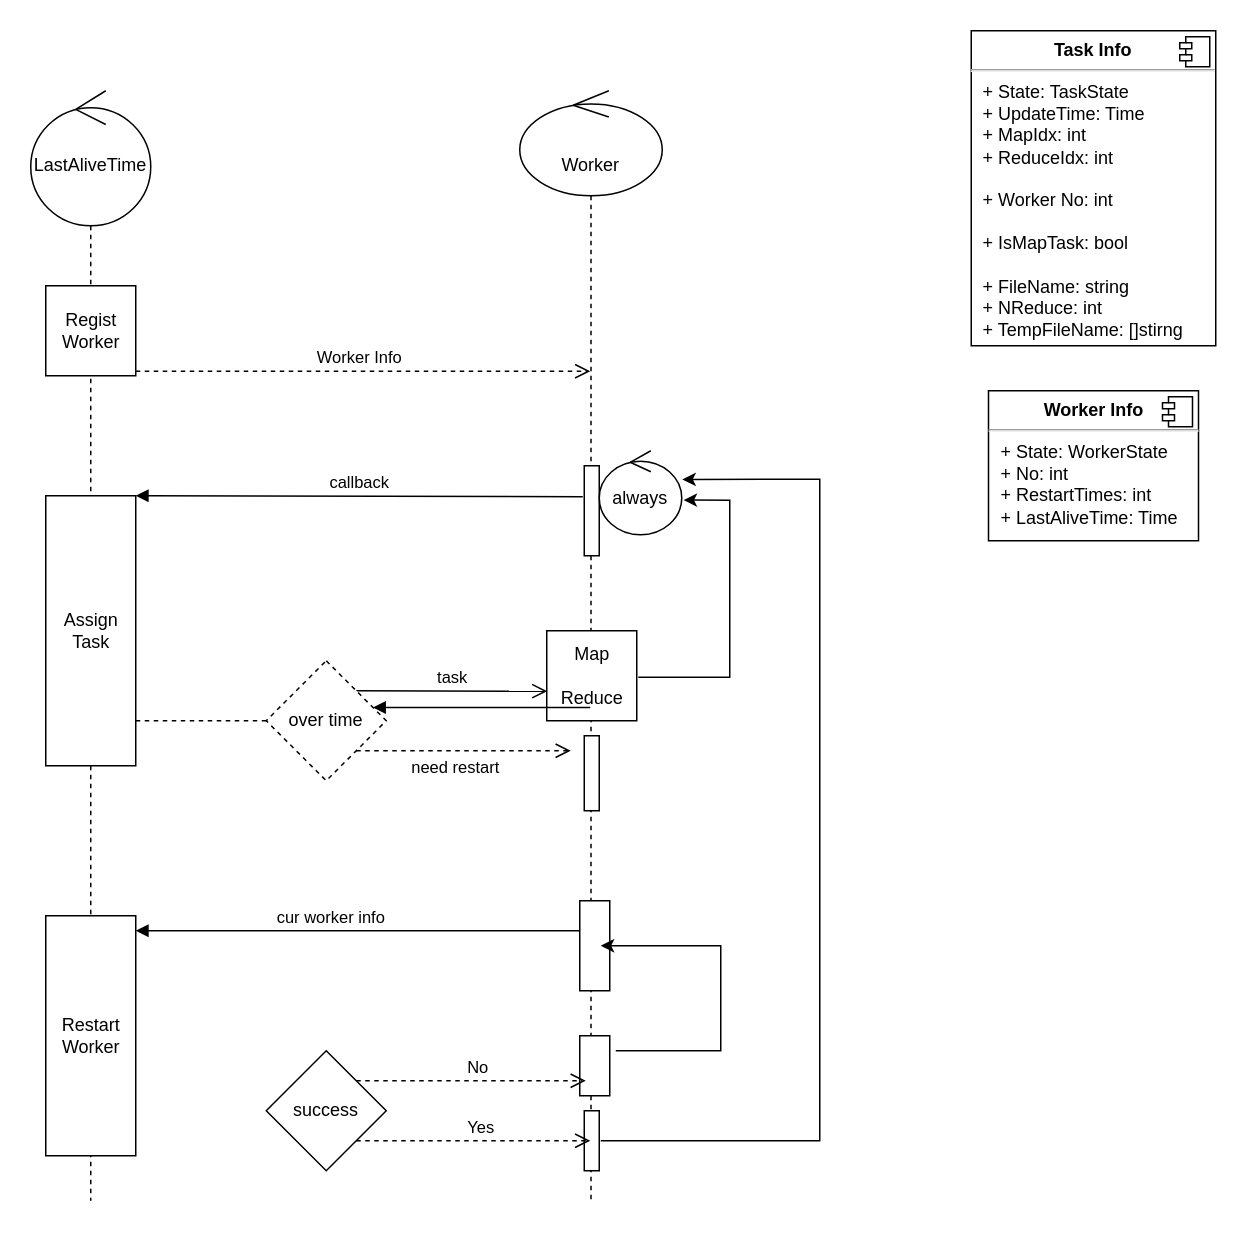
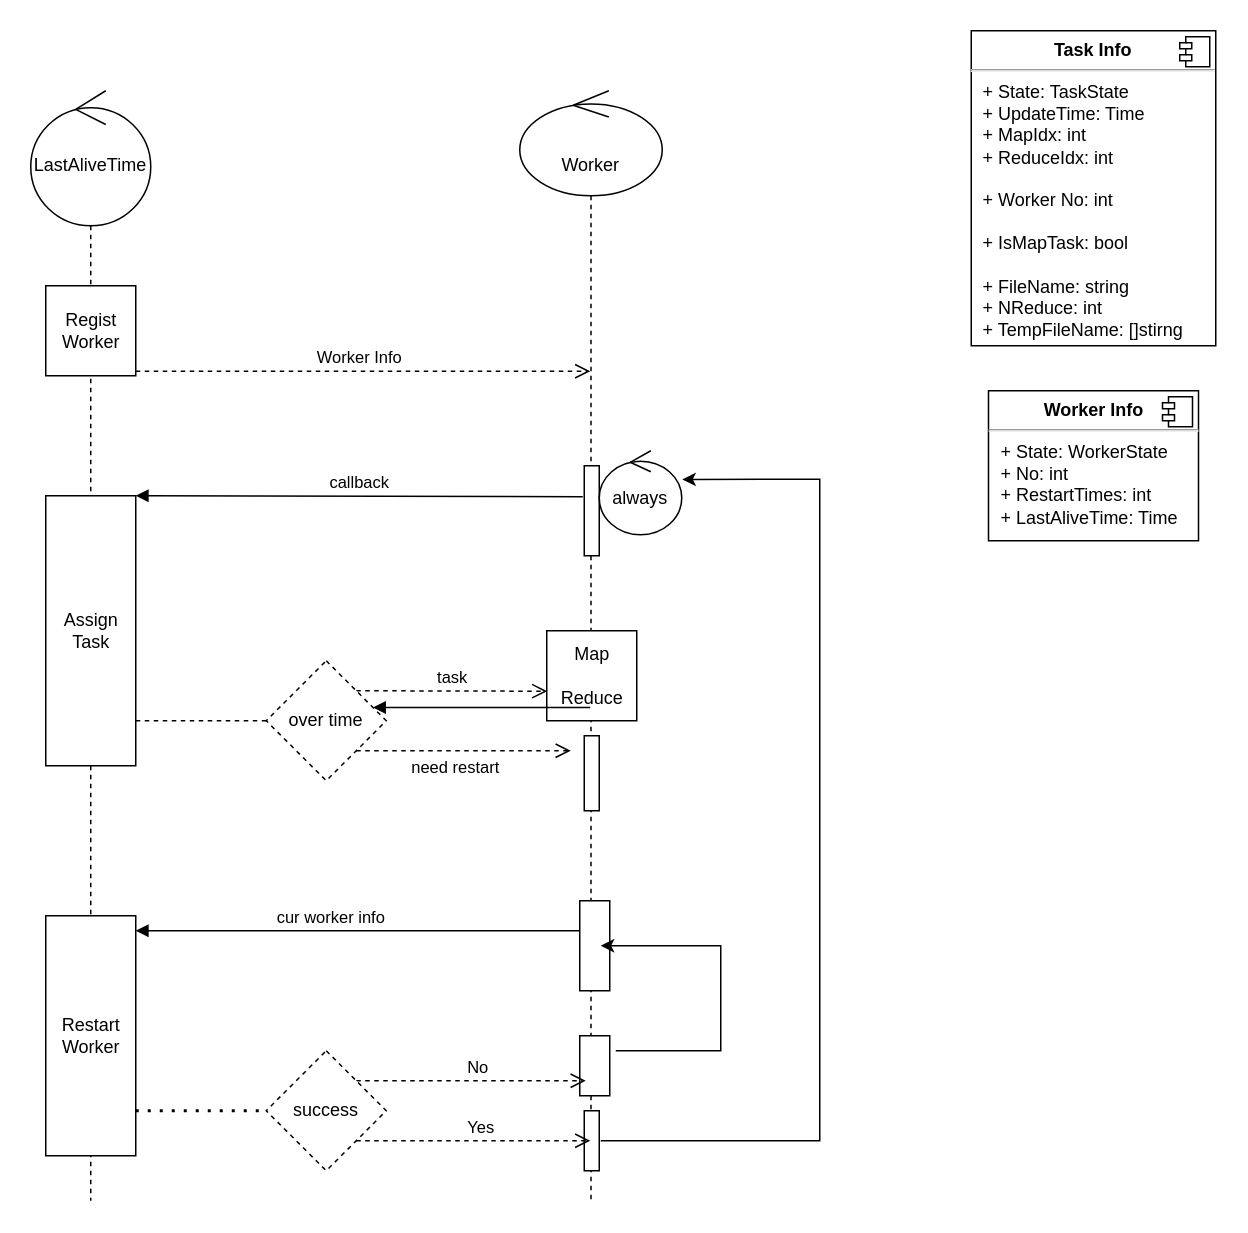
edge "Map Reduce" -> "always": removed
edge "over time" -> "Map Reduce": style solid -> dashed
edge "Restart Worker" -- "success": added
node "success": style solid -> dashed
